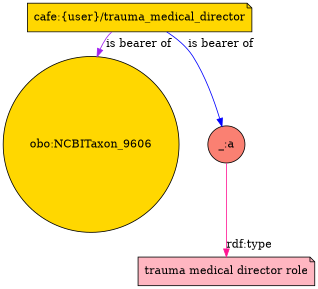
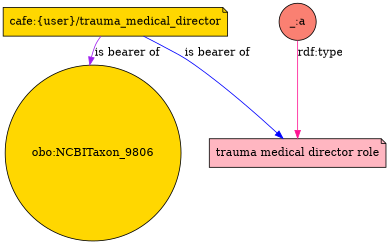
edge "cafe:{user}/trauma_medical_director" -> "_:a": now "cafe:{user}/trauma_medical_director" -> "trauma medical director role"
node "obo:NCBITaxon_9606": label "obo:NCBITaxon_9606" -> "obo:NCBITaxon_9806"
